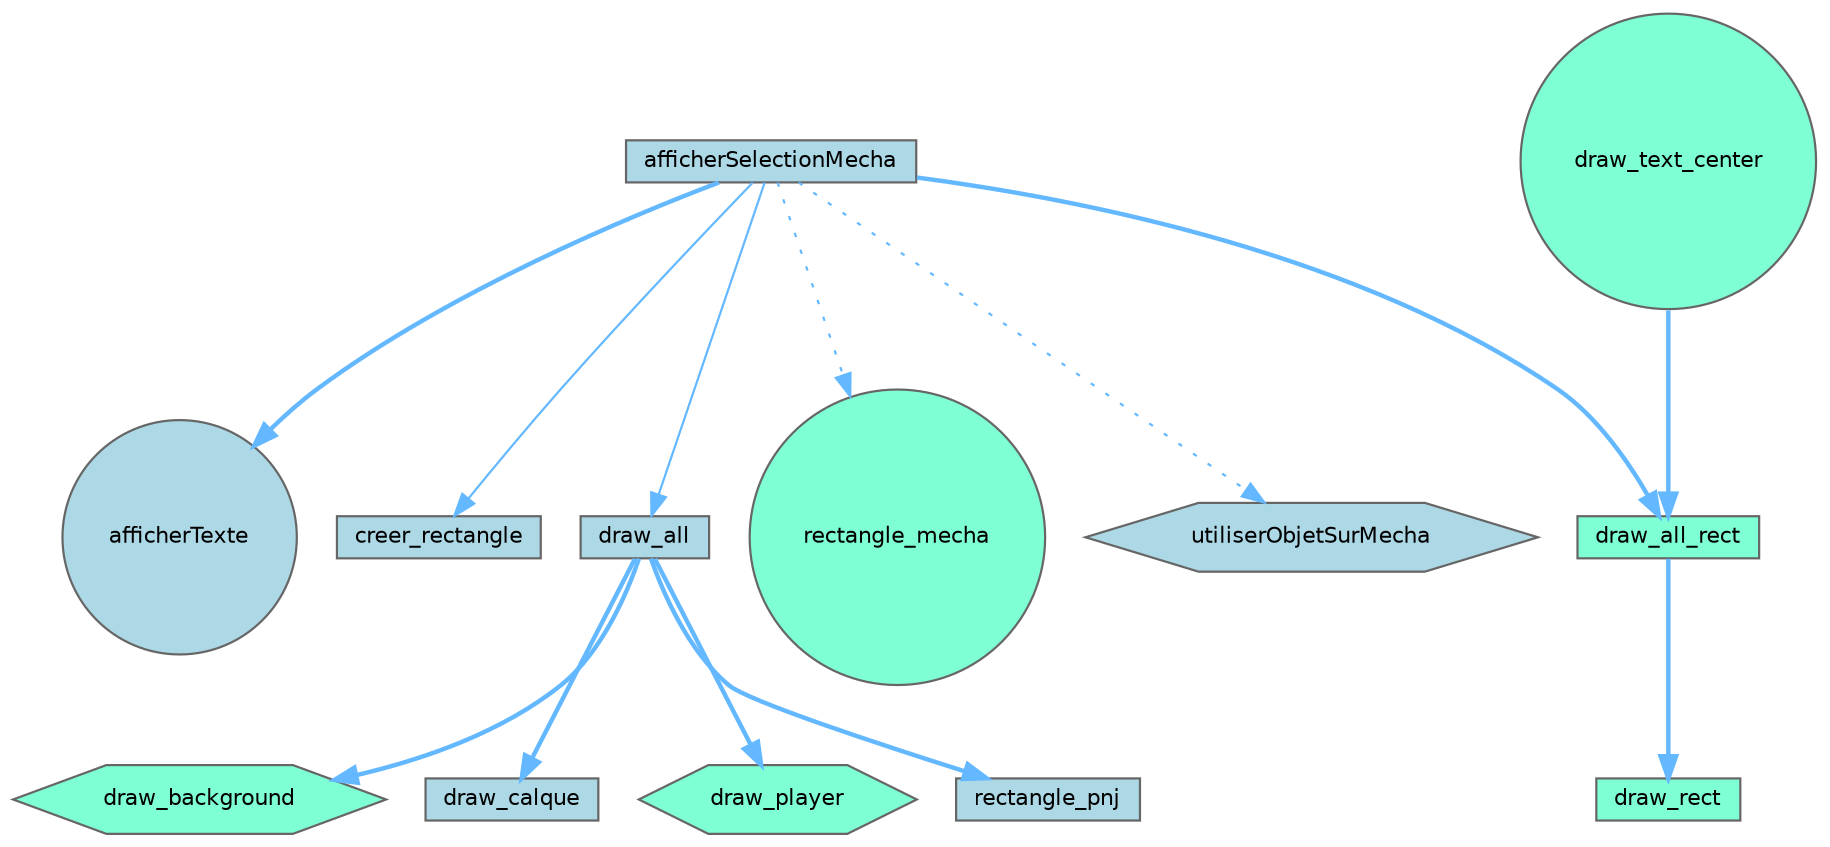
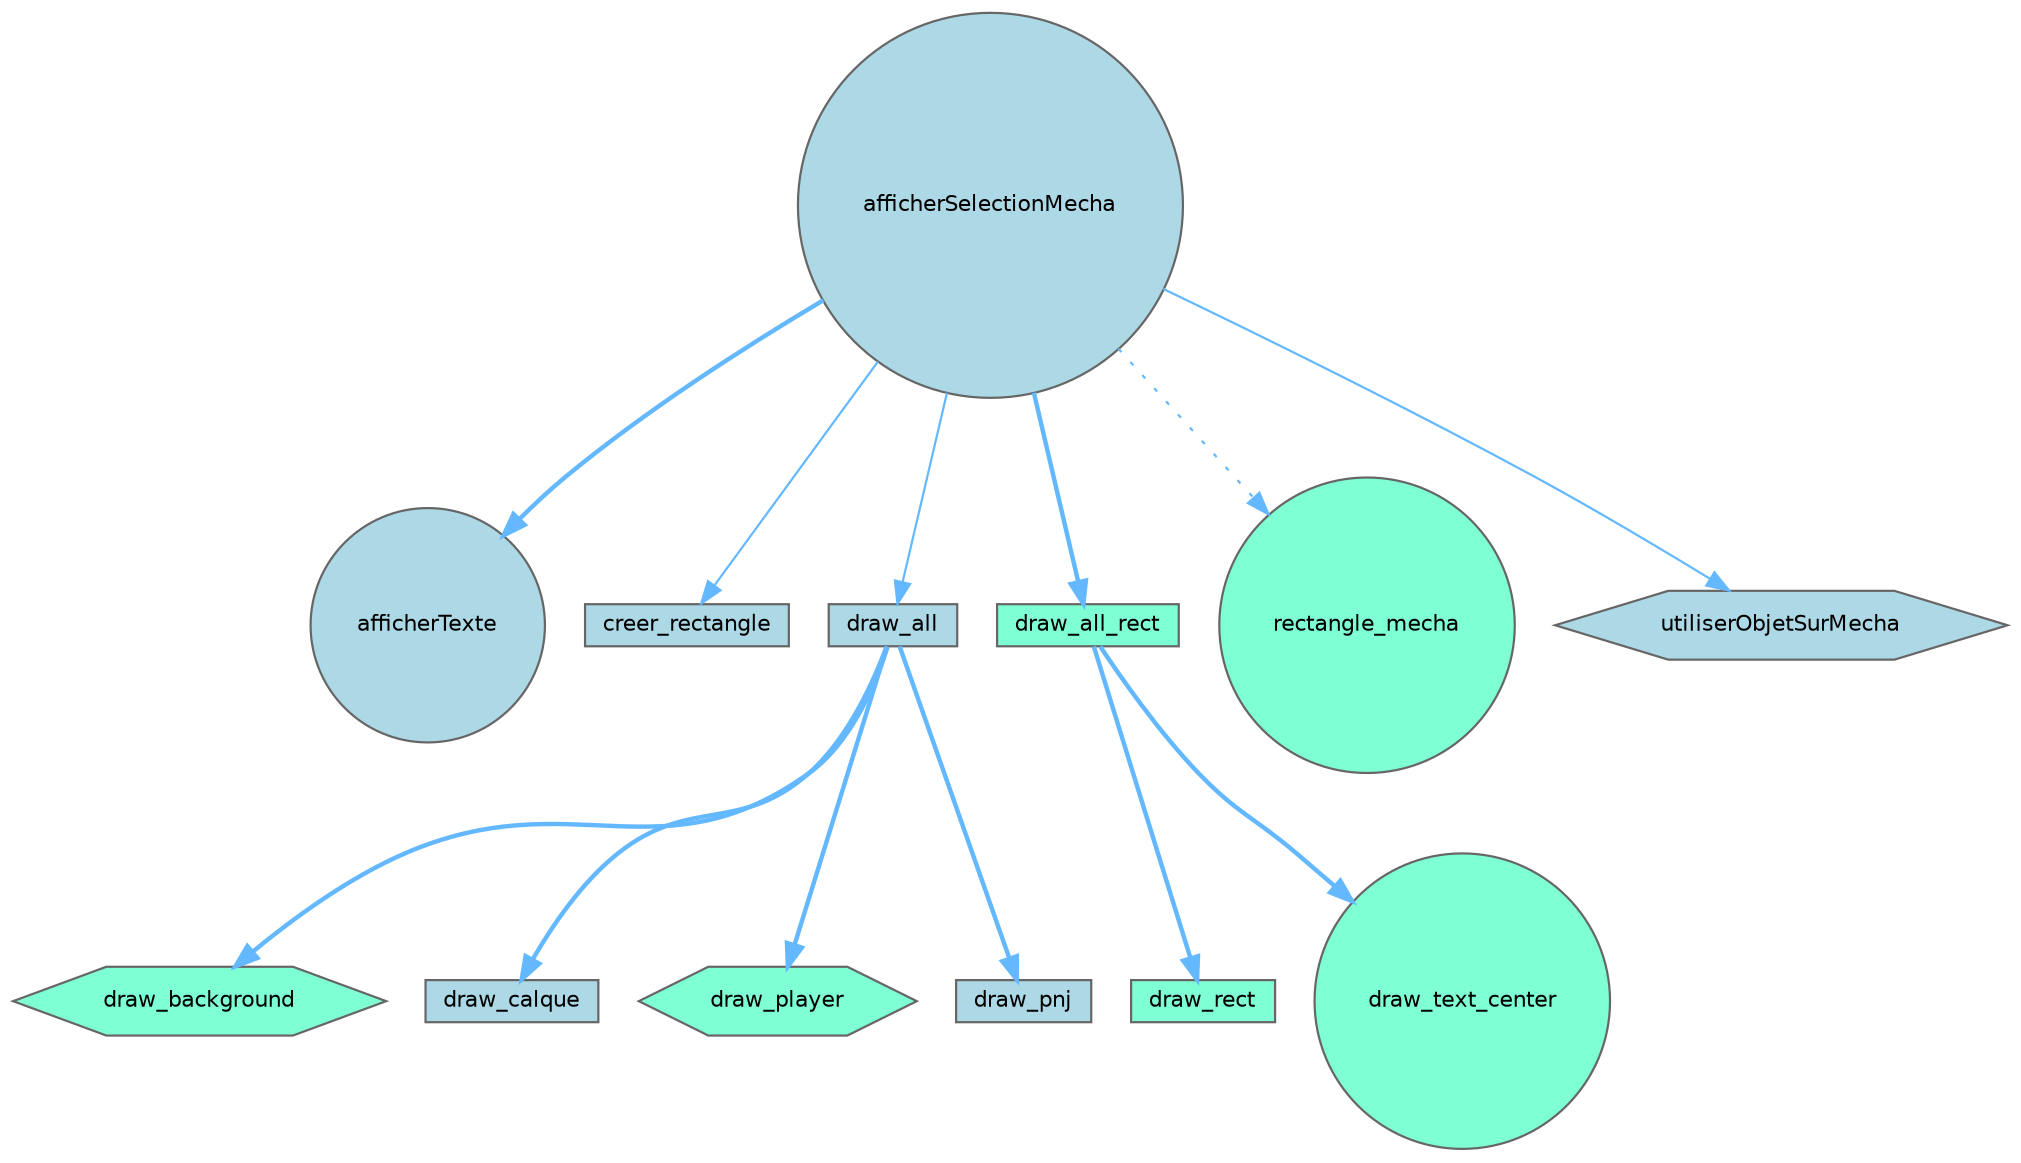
node "afficherSelectionMecha": shape box -> circle
edge "afficherSelectionMecha" -> "utiliserObjetSurMecha": style dotted -> solid
edge "draw_text_center" -> "draw_all_rect": reversed
node "rectangle_pnj": label "rectangle_pnj" -> "draw_pnj"
